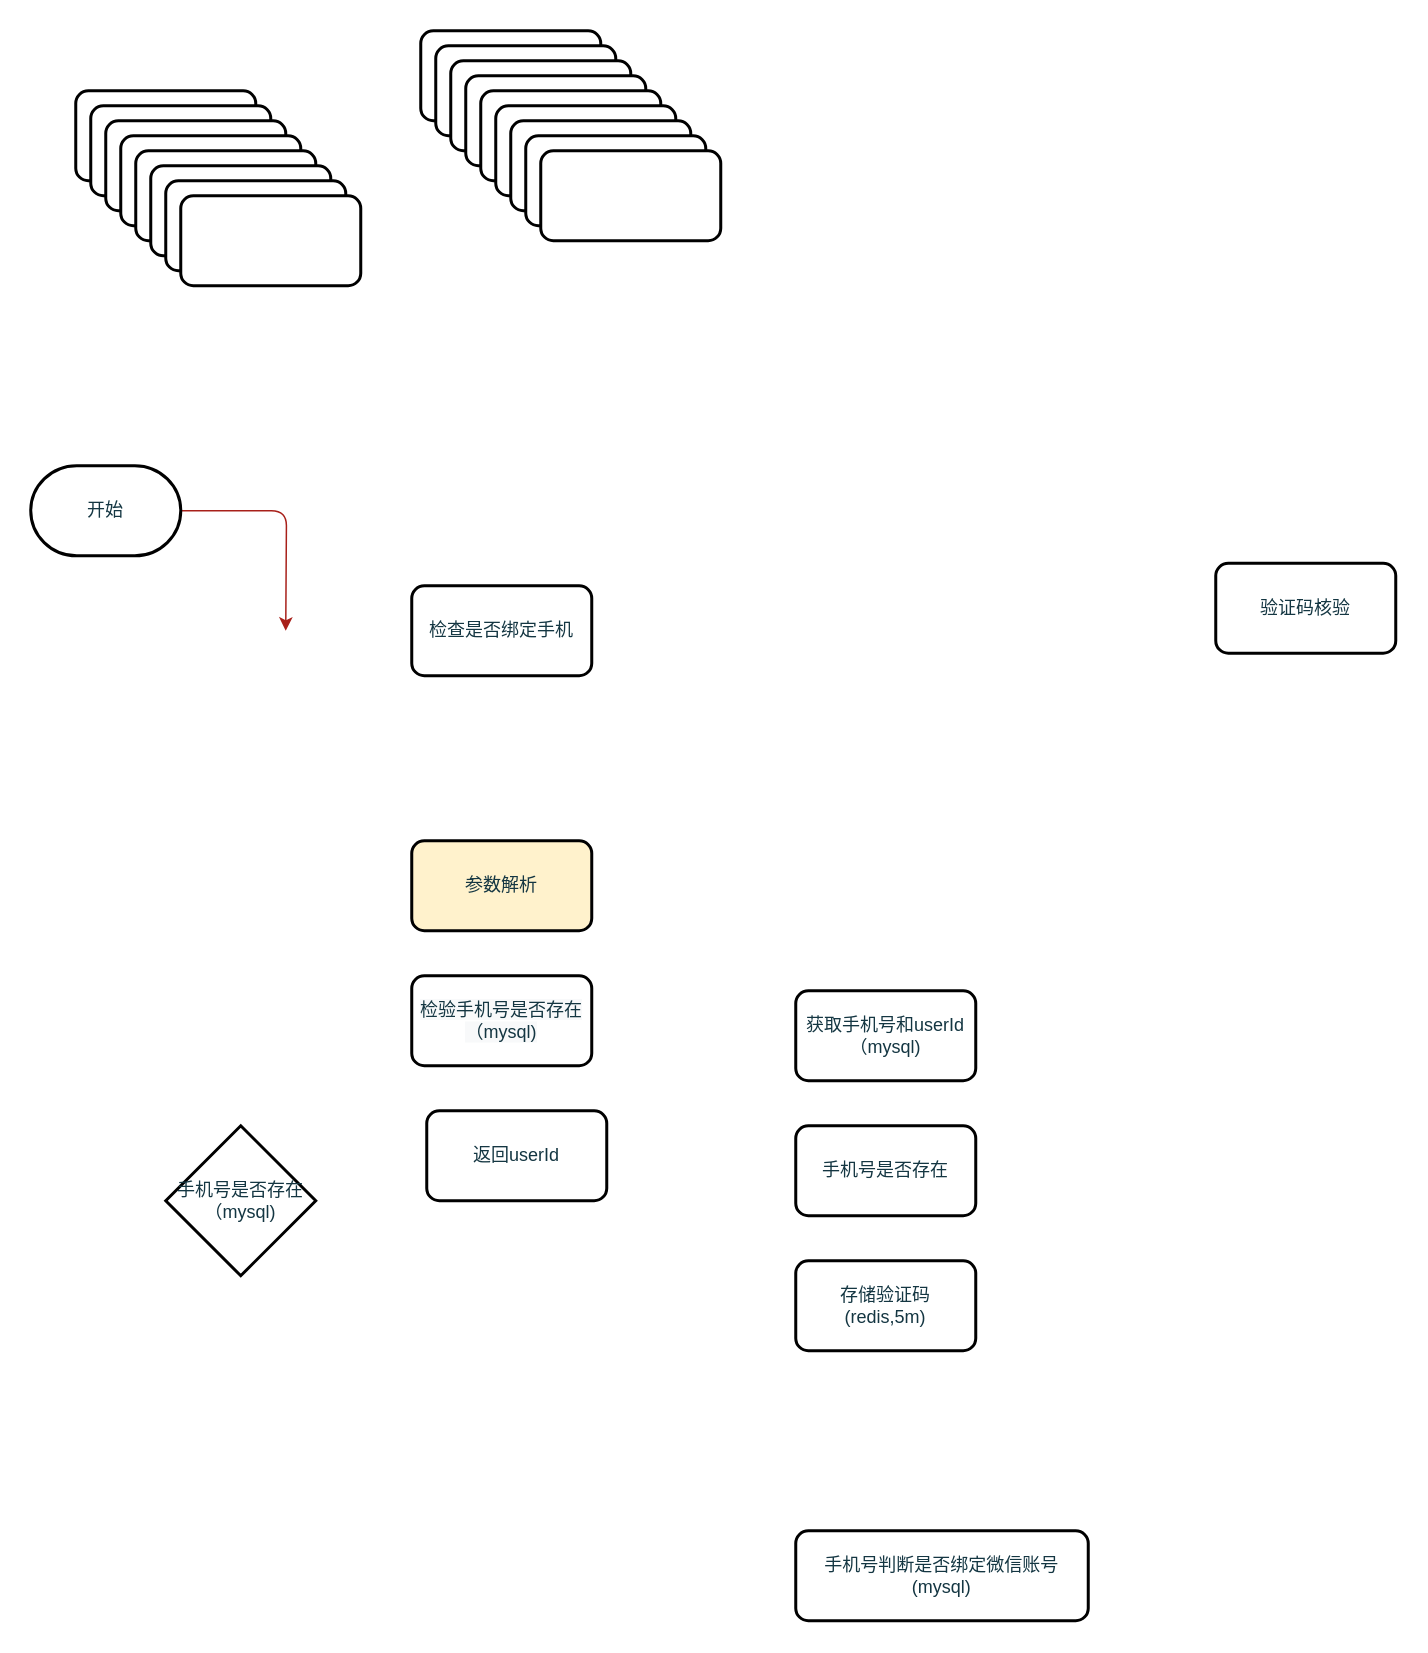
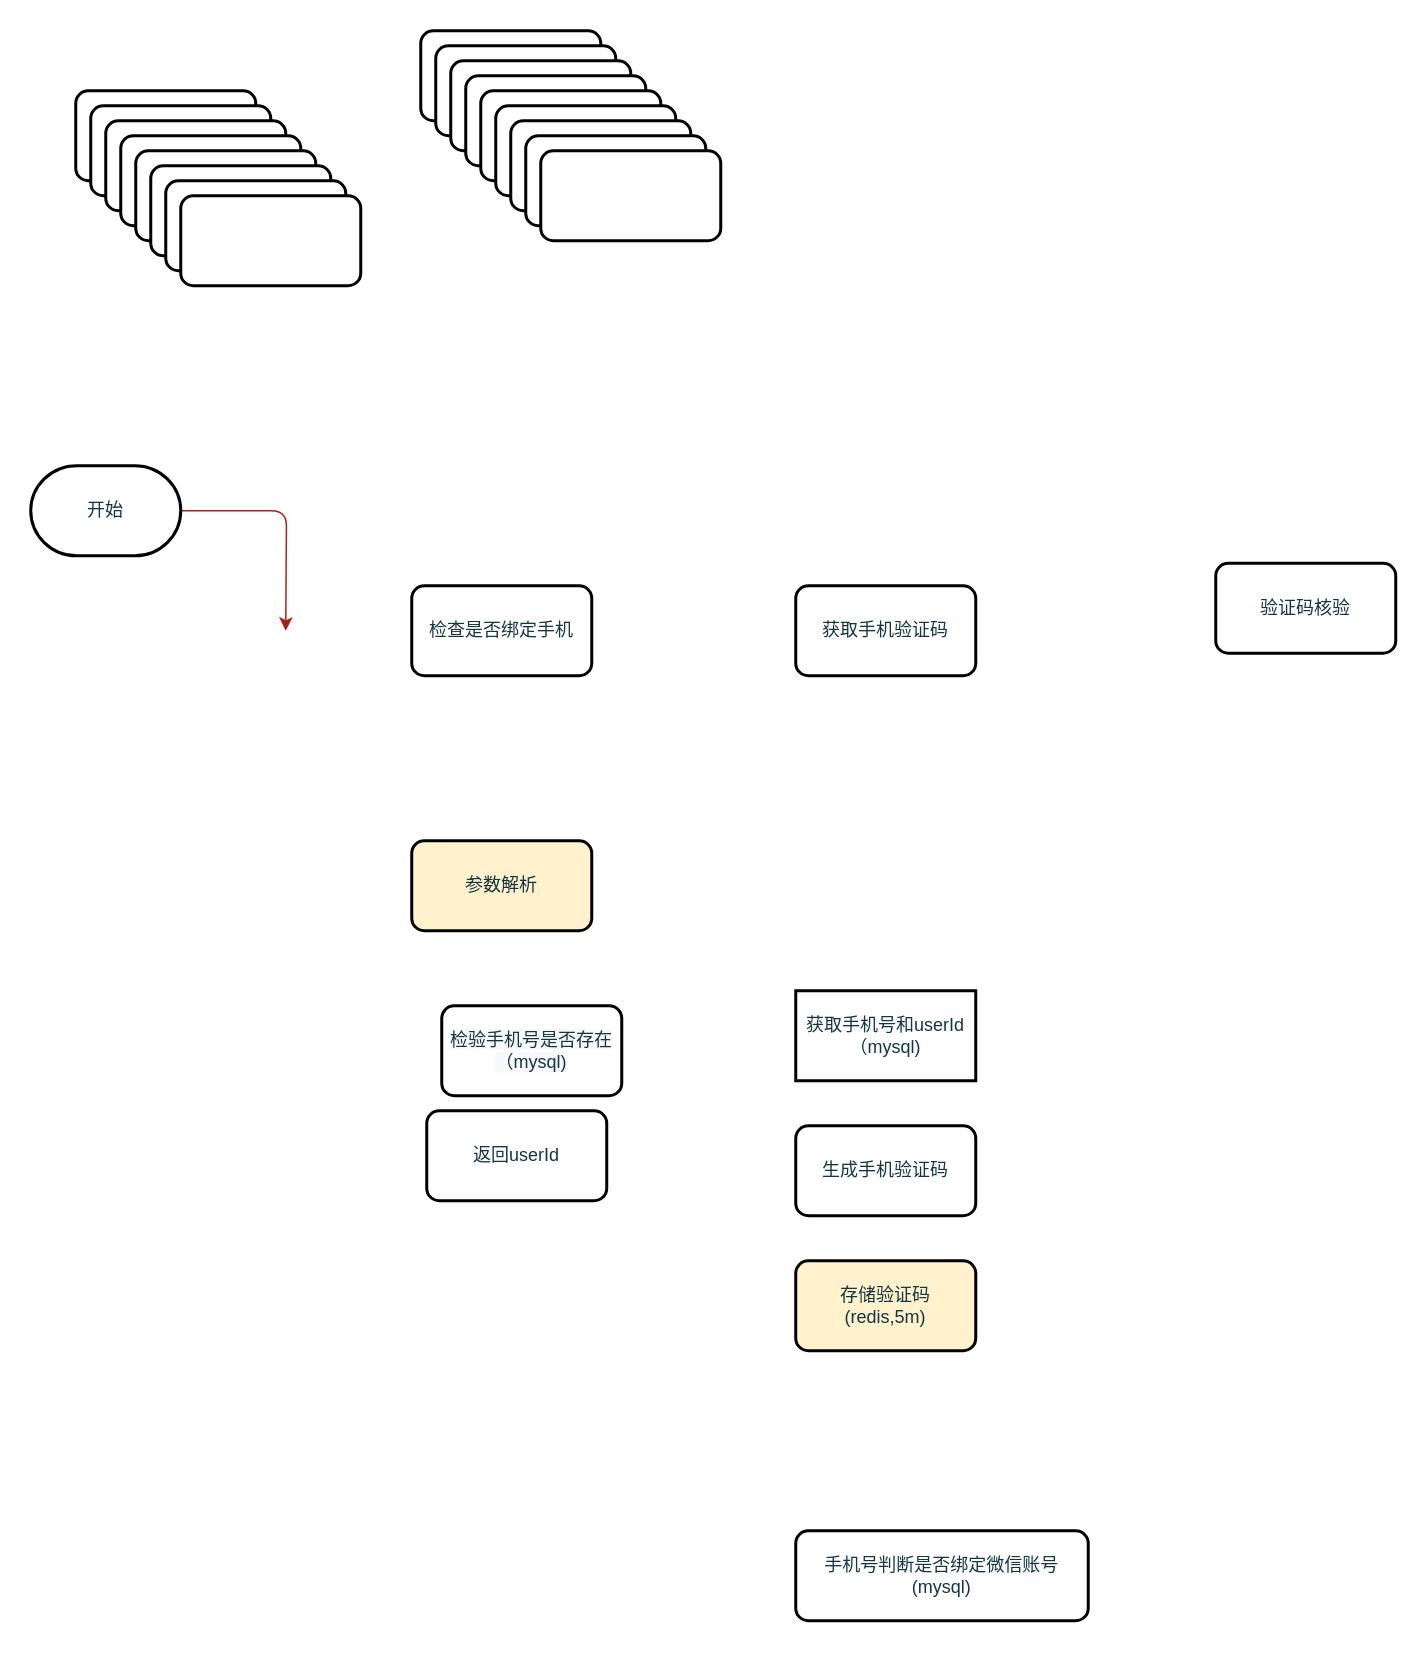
node "获取手机验证码": added
node "检验手机号是否存在（mysql)": moved (502, 1021) -> (532, 1051)
node "获取手机号和userId （mysql)": shape rounded rectangle -> rectangle
node "手机号是否存在": label "手机号是否存在" -> "生成手机验证码"
node "手机号是否存在 （mysql)": removed
node "存储验证码 (redis,5m)": fillcolor #ffffff -> #fff2cc
